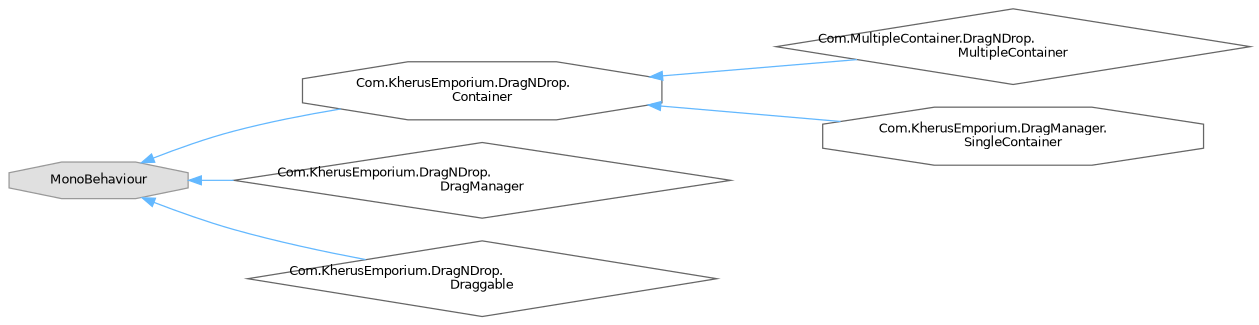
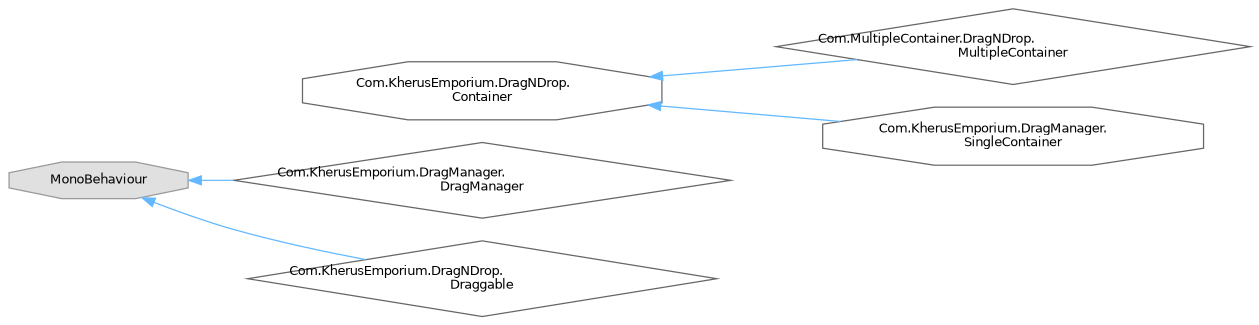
edge "Com.KherusEmporium.DragNDrop. Container" -> "MonoBehaviour": removed
node "Com.KherusEmporium.DragNDrop. DragManager": label "Com.KherusEmporium.DragNDrop. DragManager" -> "Com.KherusEmporium.DragManager. DragManager"
